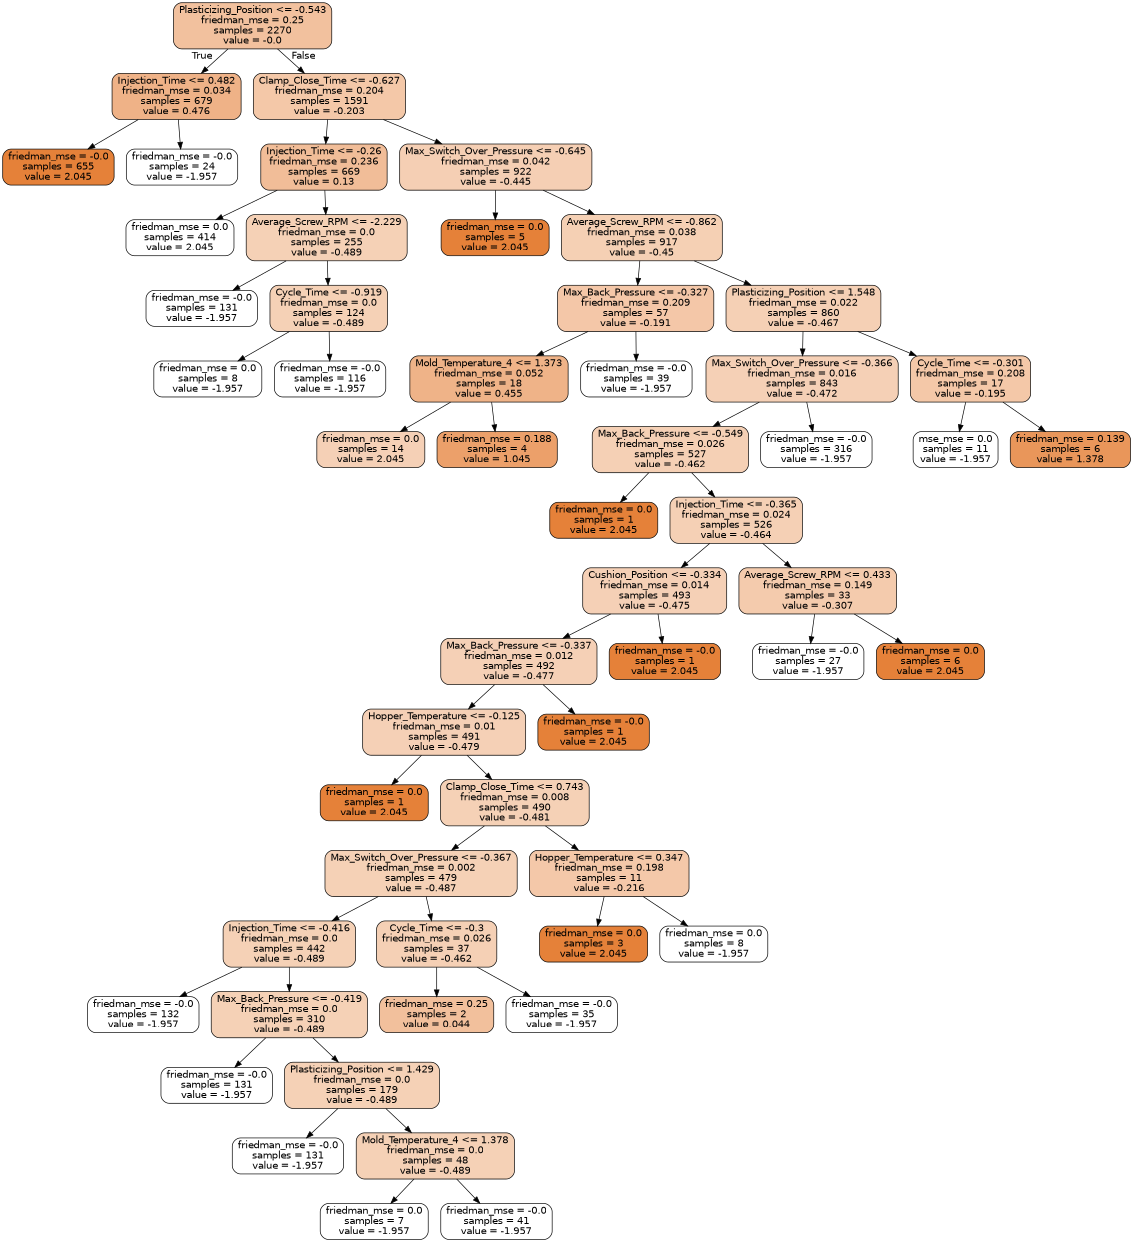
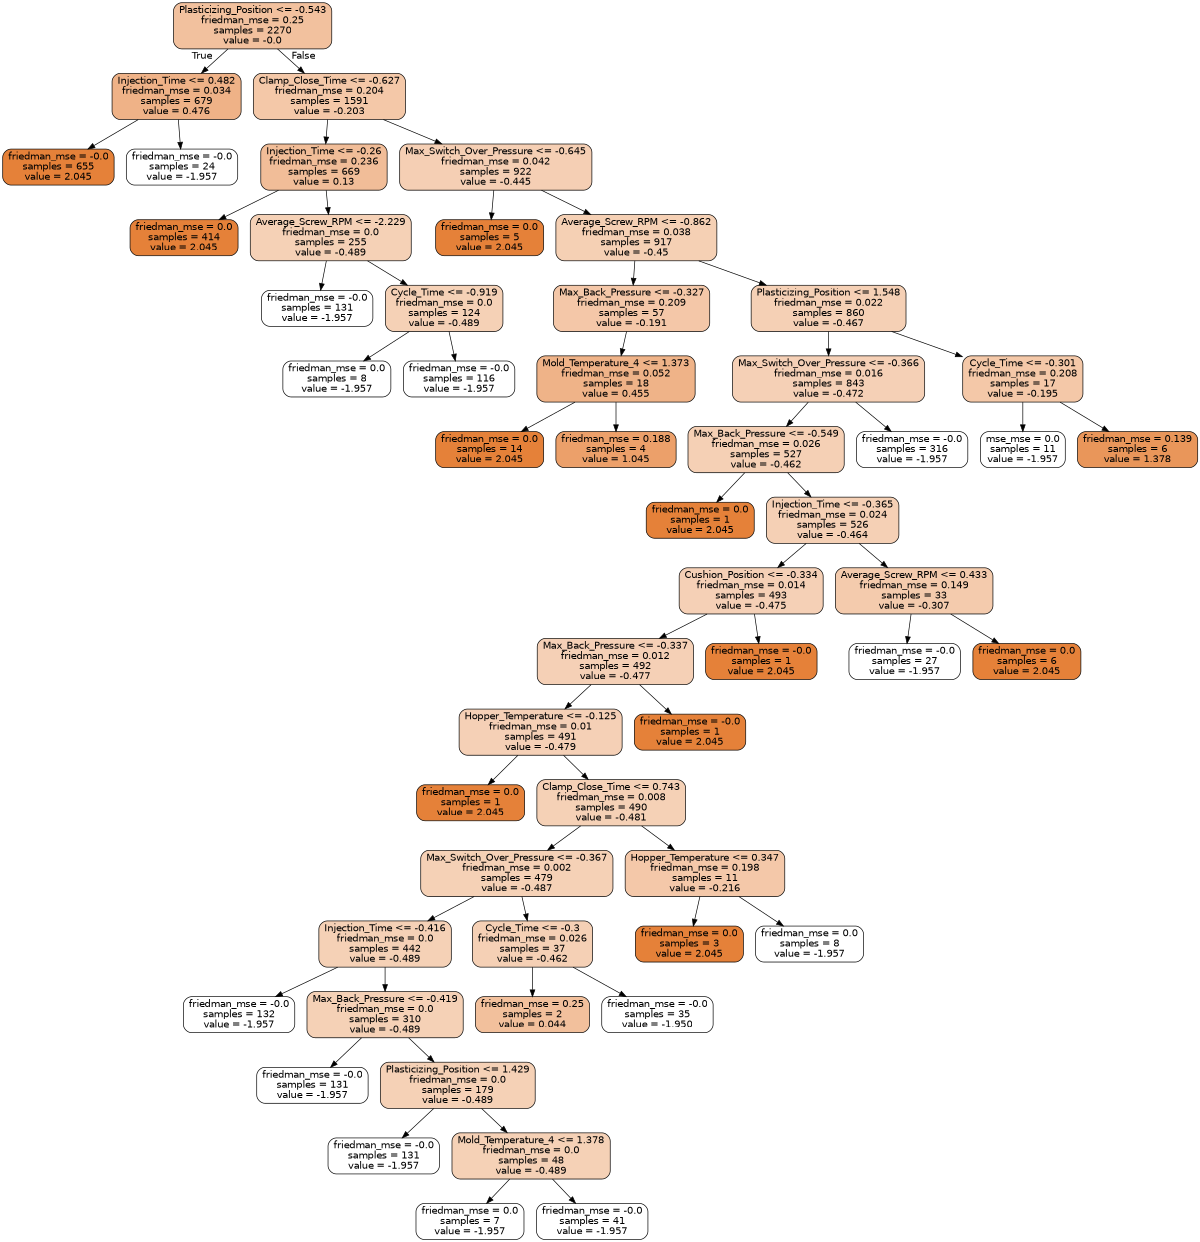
node "friedman_mse = 0.0 samples = 414 value = 2.045": fillcolor #ffffff -> #e58139
node "friedman_mse = -0.0 samples = 39 value = -1.957": removed
node "friedman_mse = 0.0 samples = 14 value = 2.045": fillcolor #f5d0b6 -> #e58139
node "friedman_mse = -0.0 samples = 35 value = -1.957": label "friedman_mse = -0.0 samples = 35 value = -1.957" -> "friedman_mse = -0.0 samples = 35 value = -1.950"
